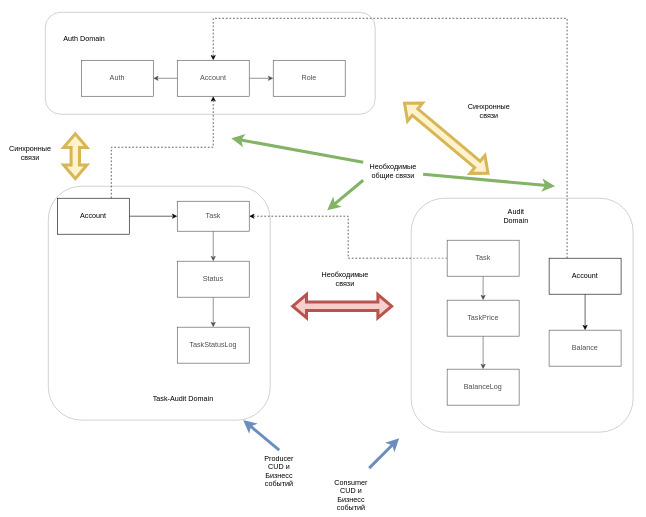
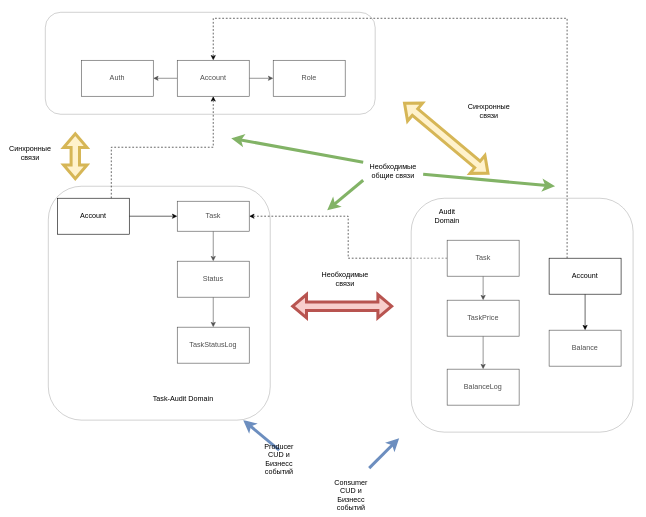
node "Auth Domain": removed
node "Audit Domain": moved (516, 216) -> (447, 216)
node "Producer CUD и Бизнесс событий": moved (279, 471) -> (279, 459)
